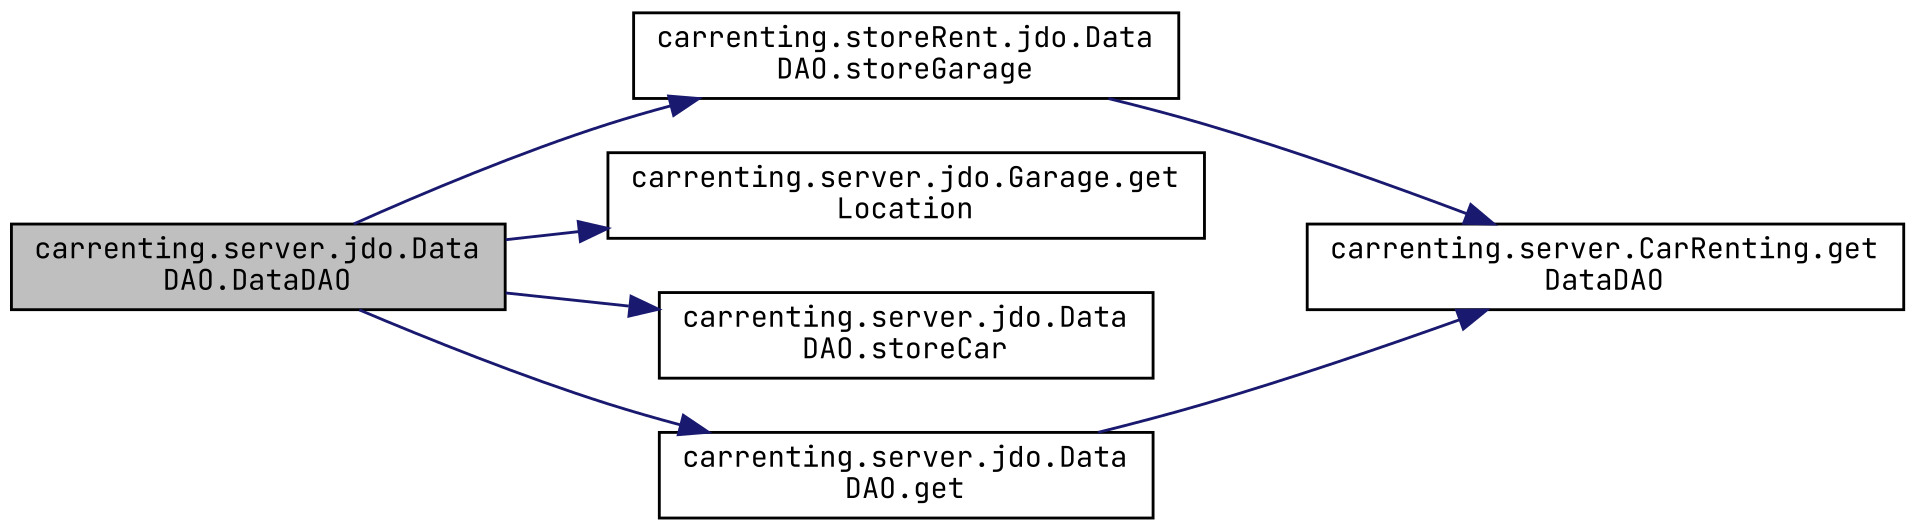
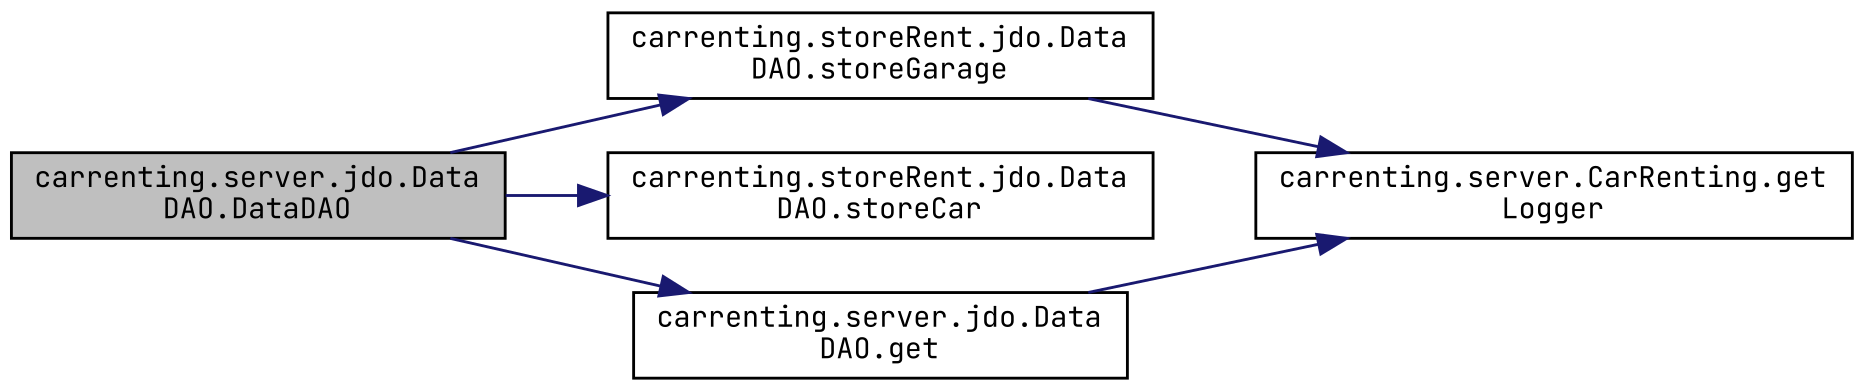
node "carrenting.server.jdo.Garage.get Location": removed
node "carrenting.server.CarRenting.get DataDAO": label "carrenting.server.CarRenting.get DataDAO" -> "carrenting.server.CarRenting.get Logger"
node "carrenting.server.jdo.Data DAO.storeCar": label "carrenting.server.jdo.Data DAO.storeCar" -> "carrenting.storeRent.jdo.Data DAO.storeCar"
